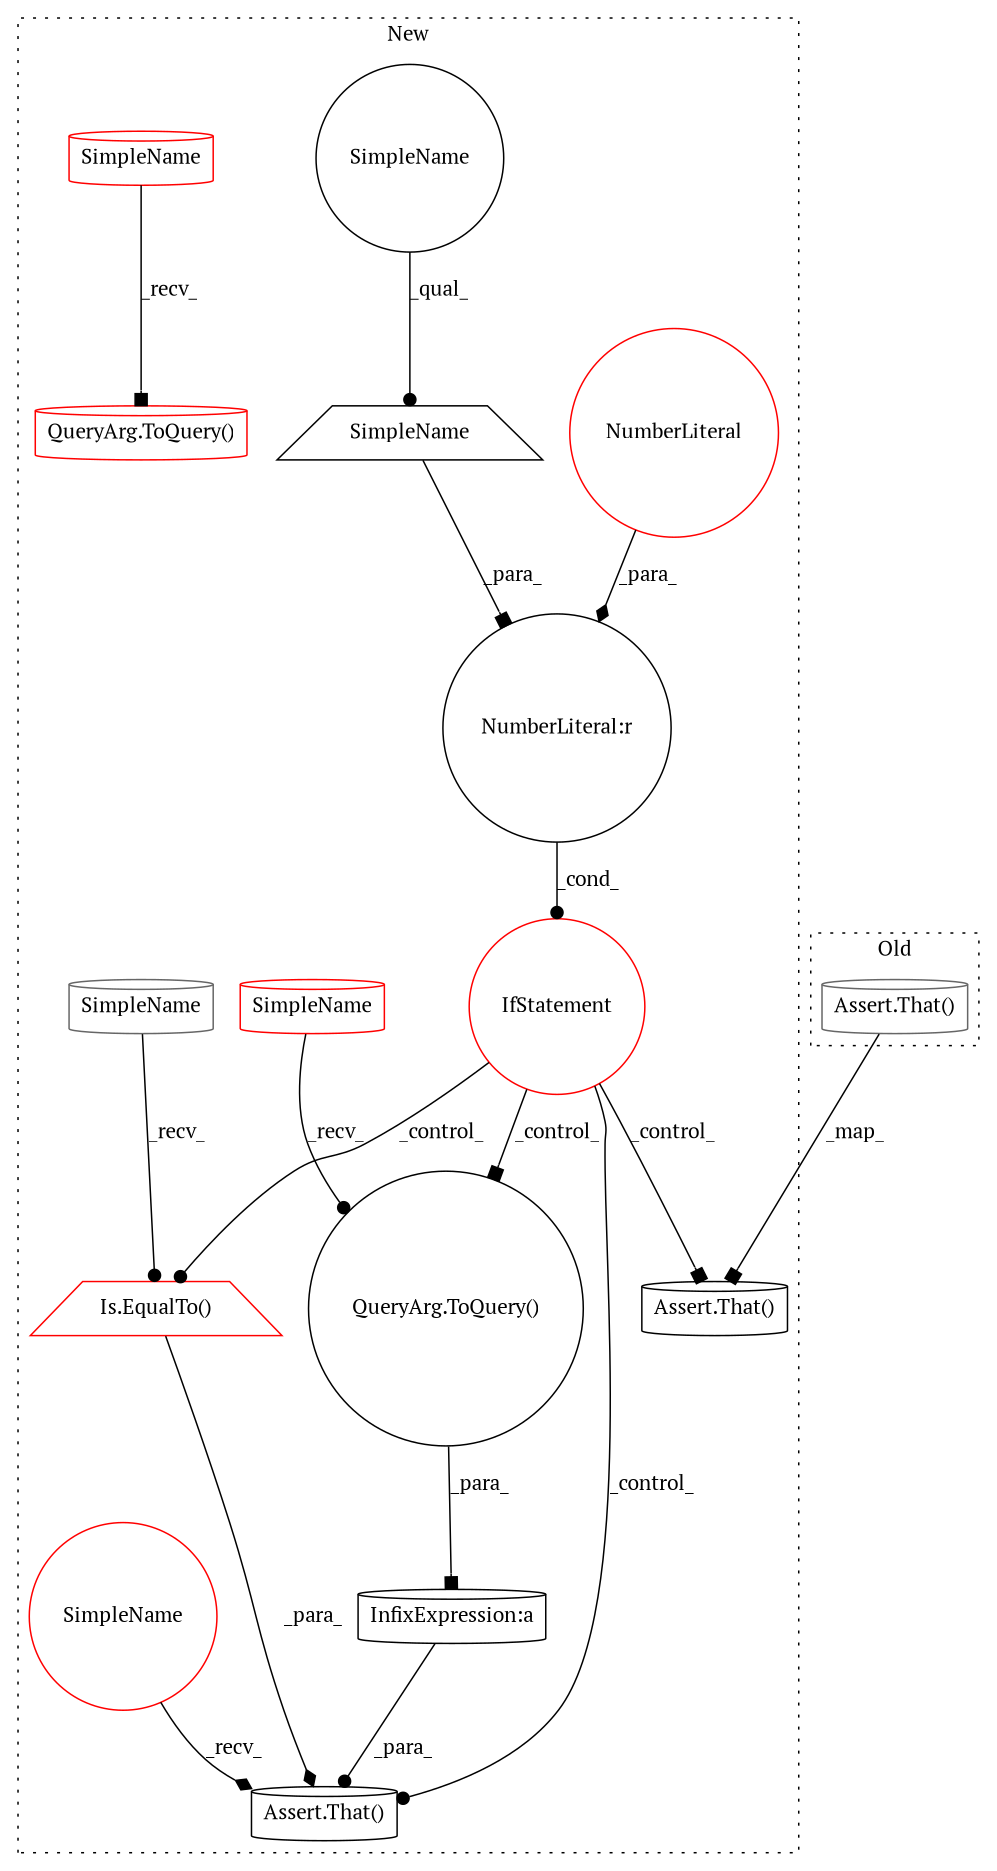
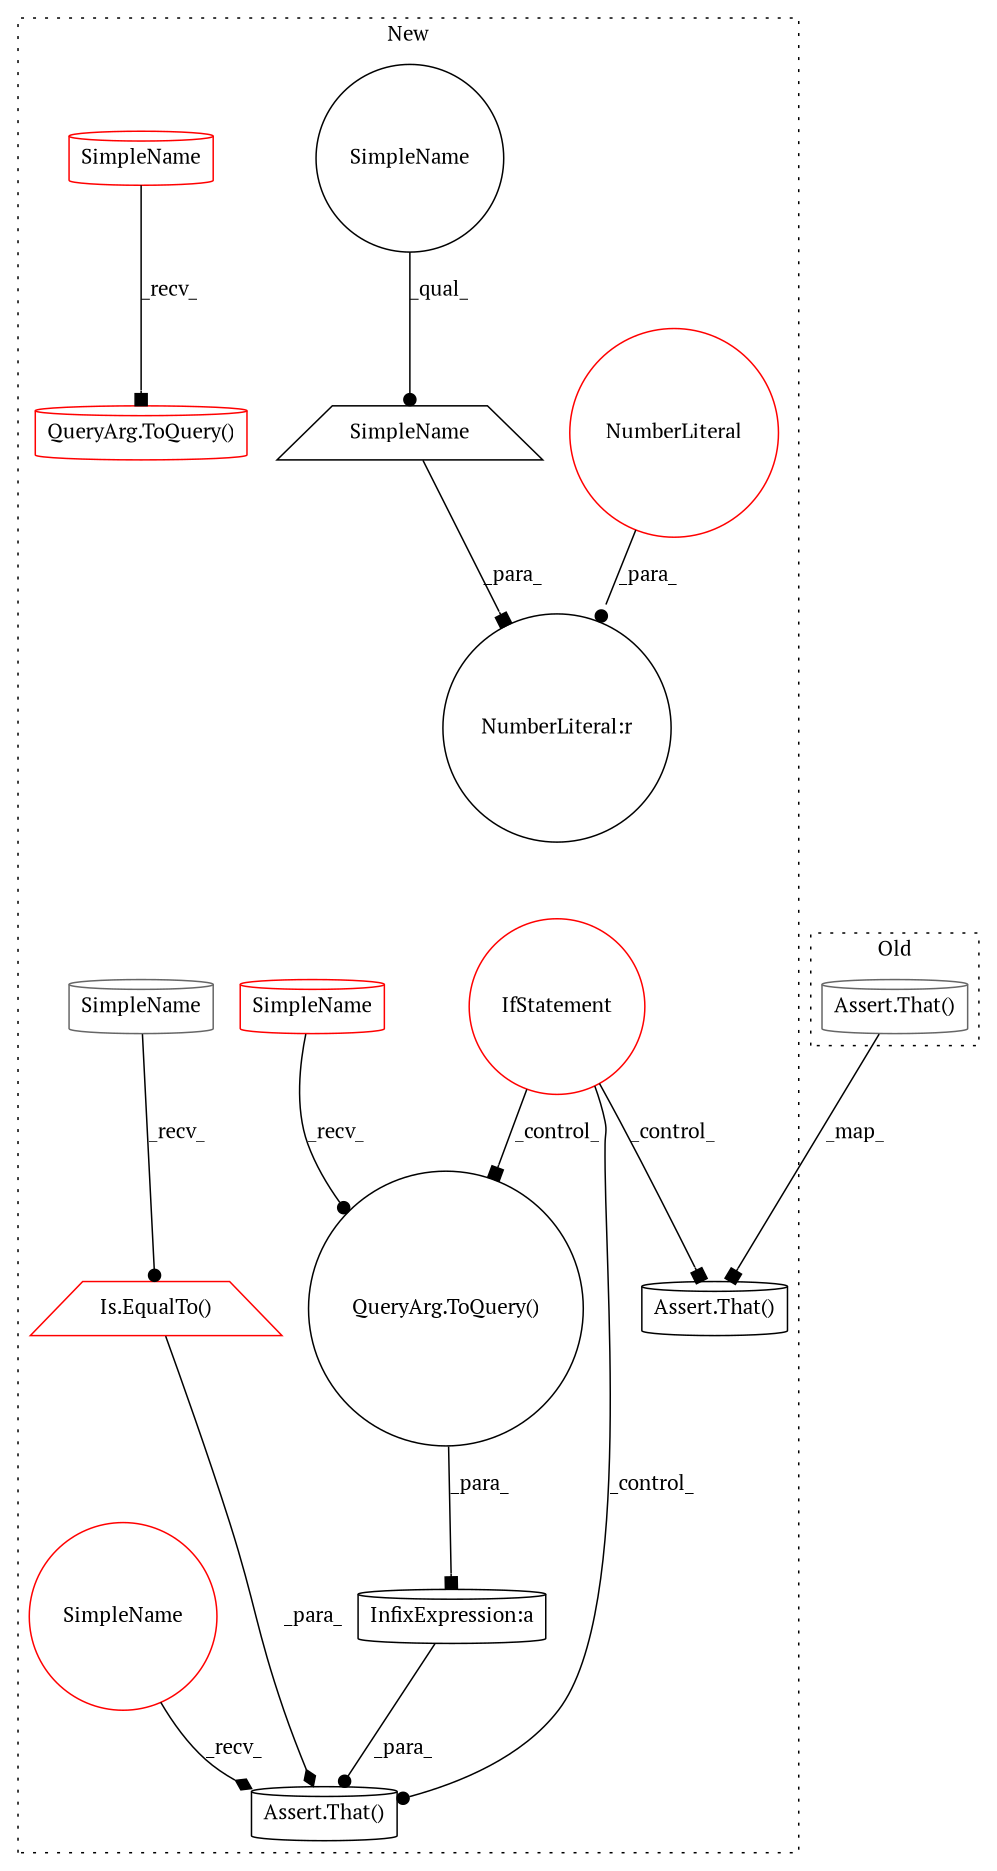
edge "NumberLiteral" -> "NumberLiteral:r": arrowhead diamond -> dot
edge "NumberLiteral:r" -> "IfStatement": removed, label "_cond_"
edge "IfStatement" -> "Is.EqualTo()": removed, label "_control_"
